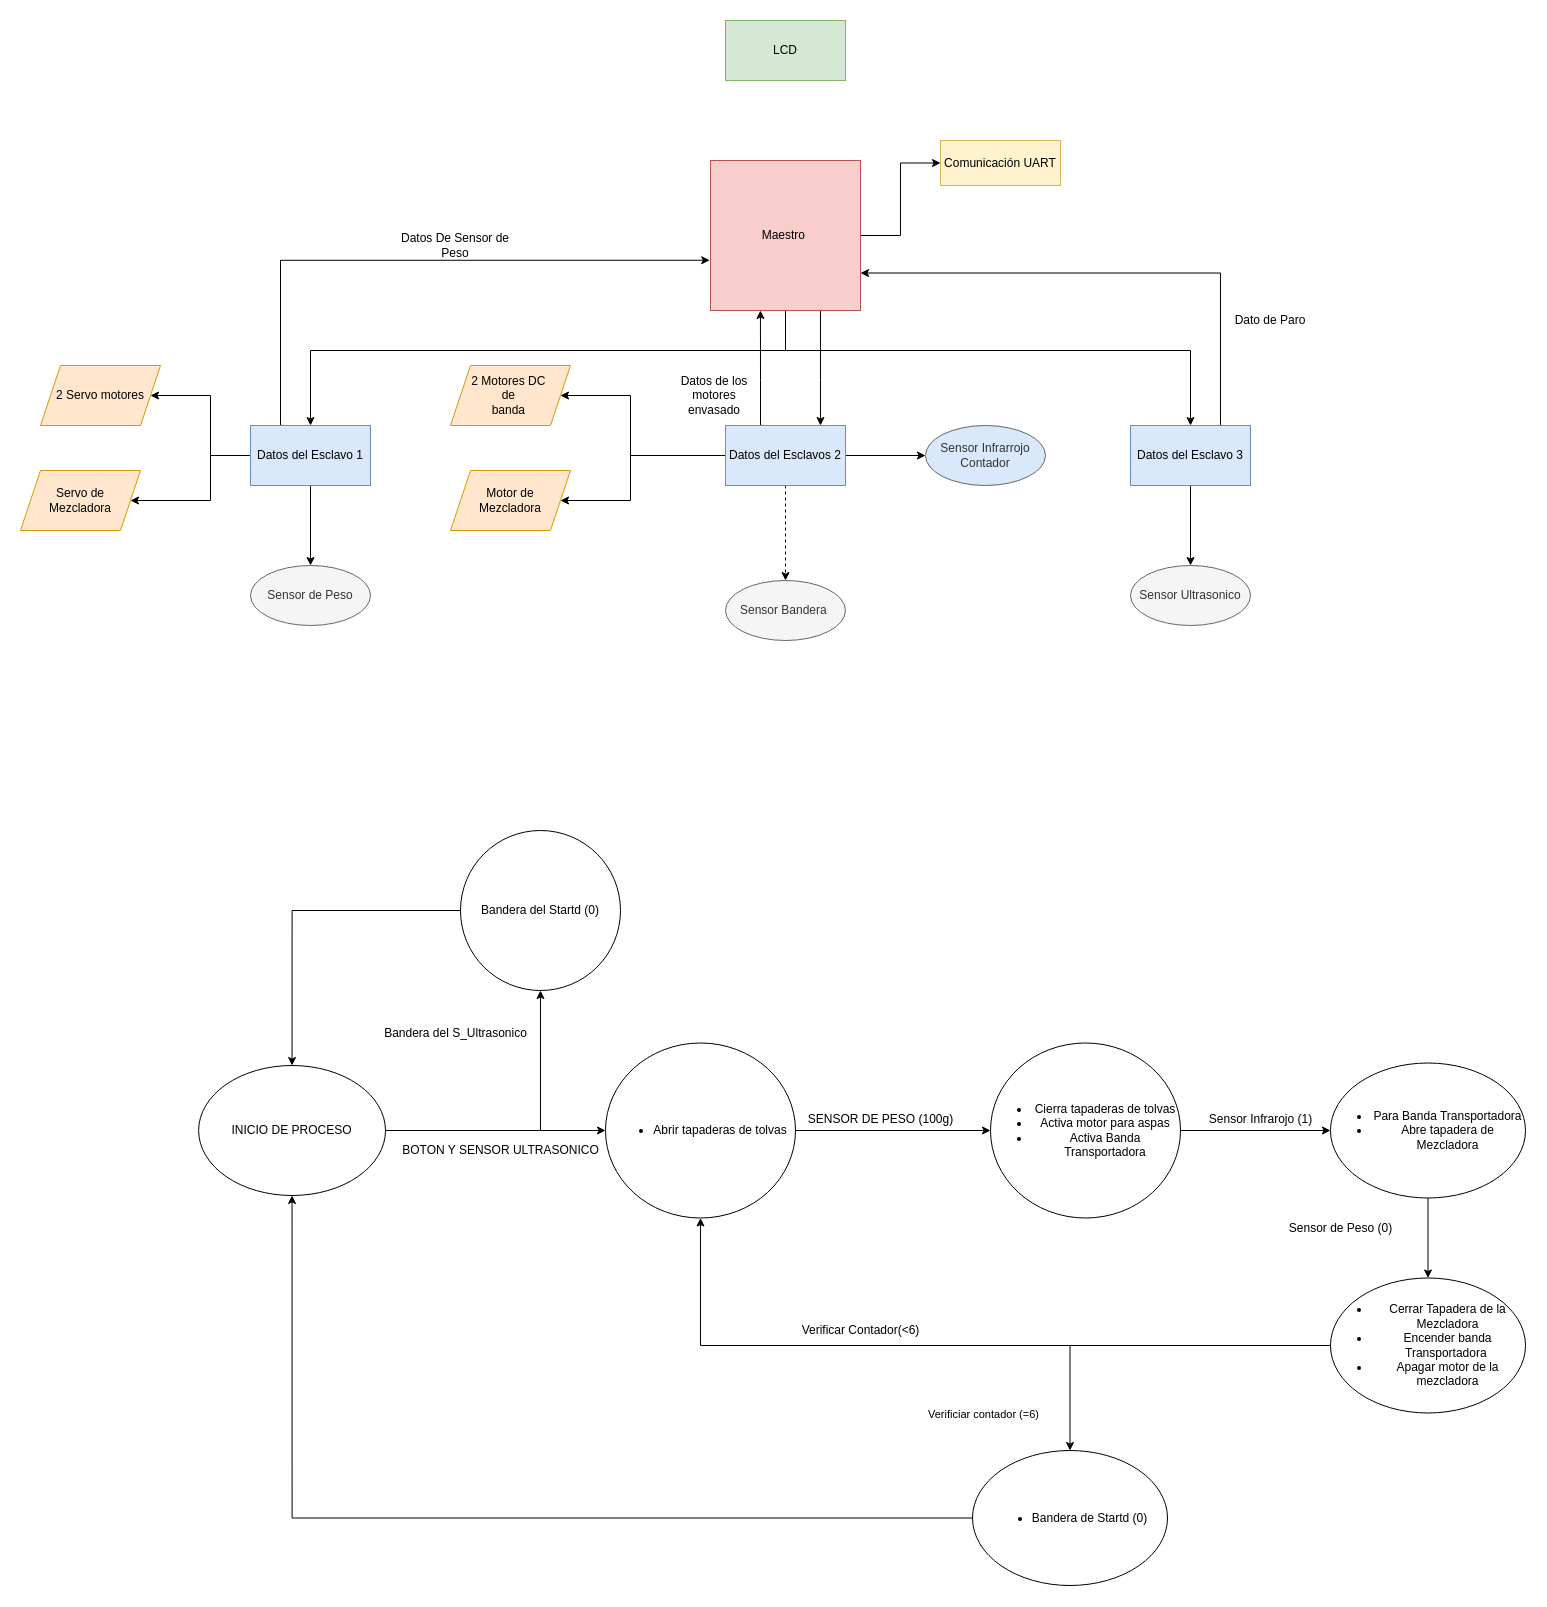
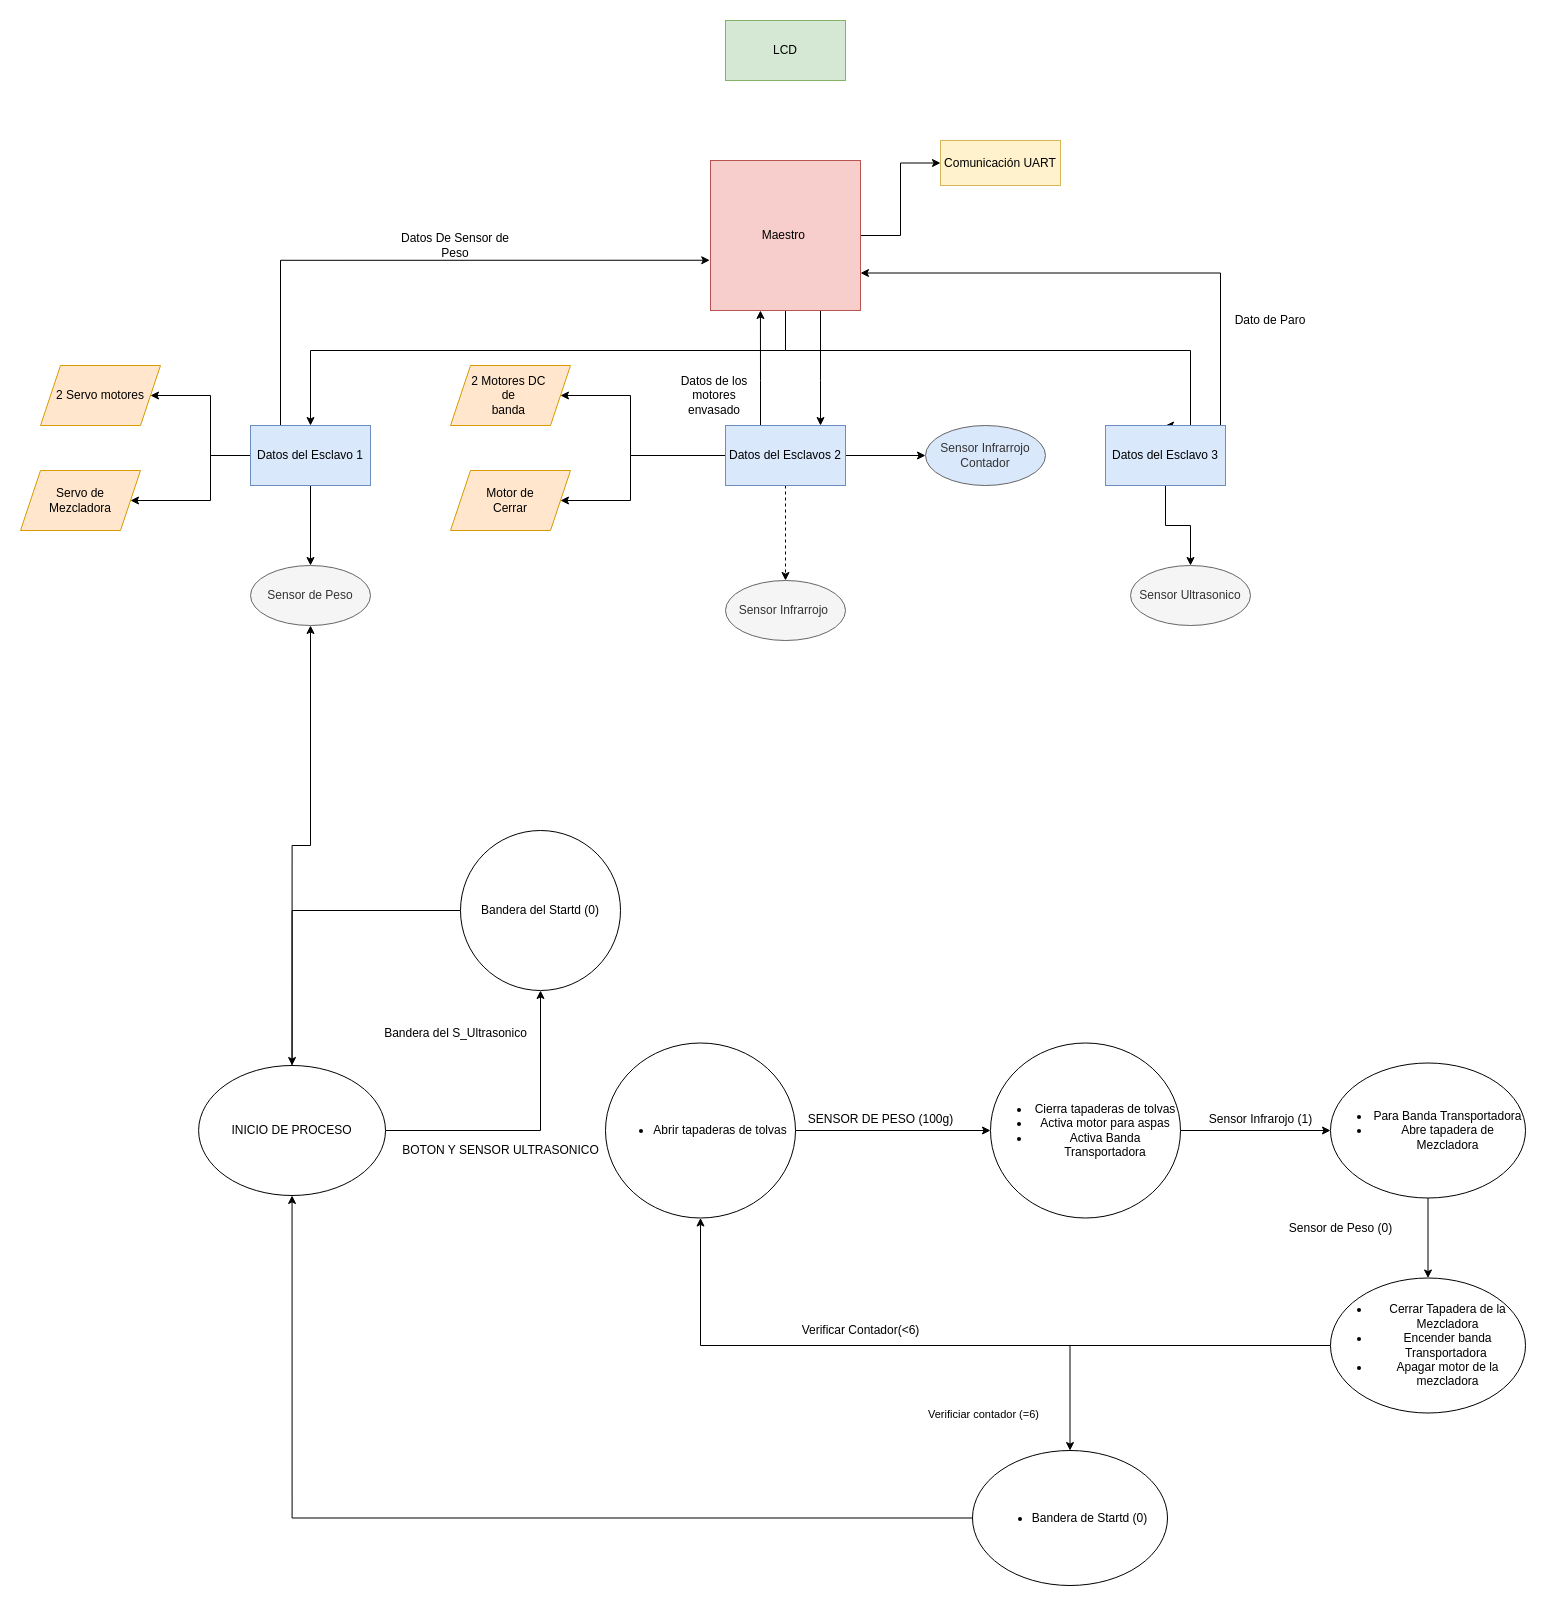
node "Datos del Esclavo 3": moved (1191, 456) -> (1166, 456)
node "Motor de Mezcladora": label "Motor de Mezcladora" -> "Motor de Cerrar"
node "Sensor Bandera": label "Sensor Bandera" -> "Sensor Infrarrojo"
edge "INICIO DE PROCESO" -> "Abrir tapaderas de tolvas": now "INICIO DE PROCESO" -> "Sensor de Peso"
